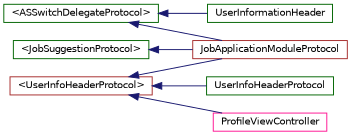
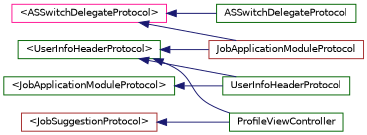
node "<ASSwitchDelegateProtocol>": color darkgreen -> deeppink
node "UserInformationHeader": label "UserInformationHeader" -> "ASSwitchDelegateProtocol"
node "<JobSuggestionProtocol>": color darkgreen -> brown
edge "JobApplicationModuleProtocol" -> "<JobSuggestionProtocol>": now "ProfileViewController" -> "<JobSuggestionProtocol>"
node "<UserInfoHeaderProtocol>": color brown -> darkgreen
node "<JobApplicationModuleProtocol>": added
node "ProfileViewController": color deeppink -> darkgreen
